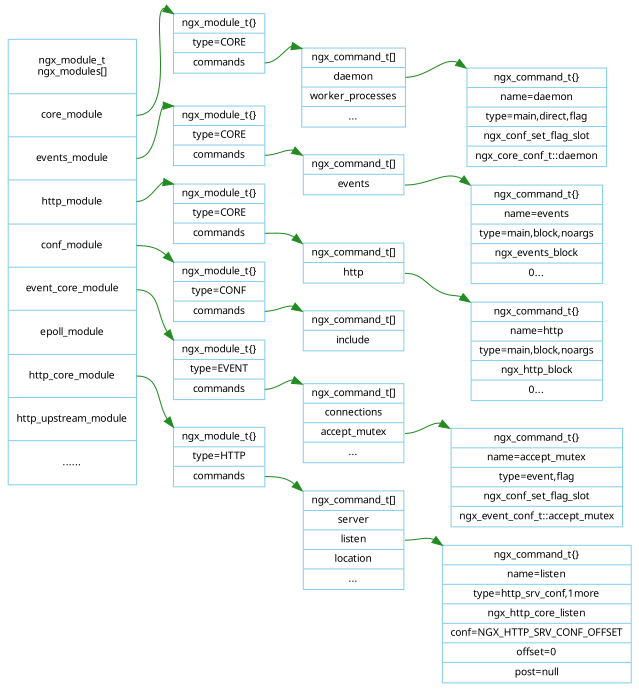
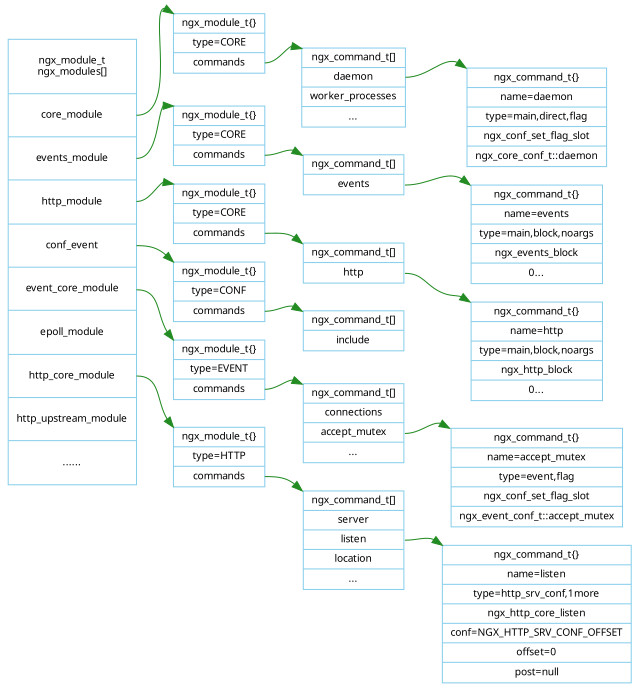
node "ngx_module_t": text "conf_module" -> "conf_event"
